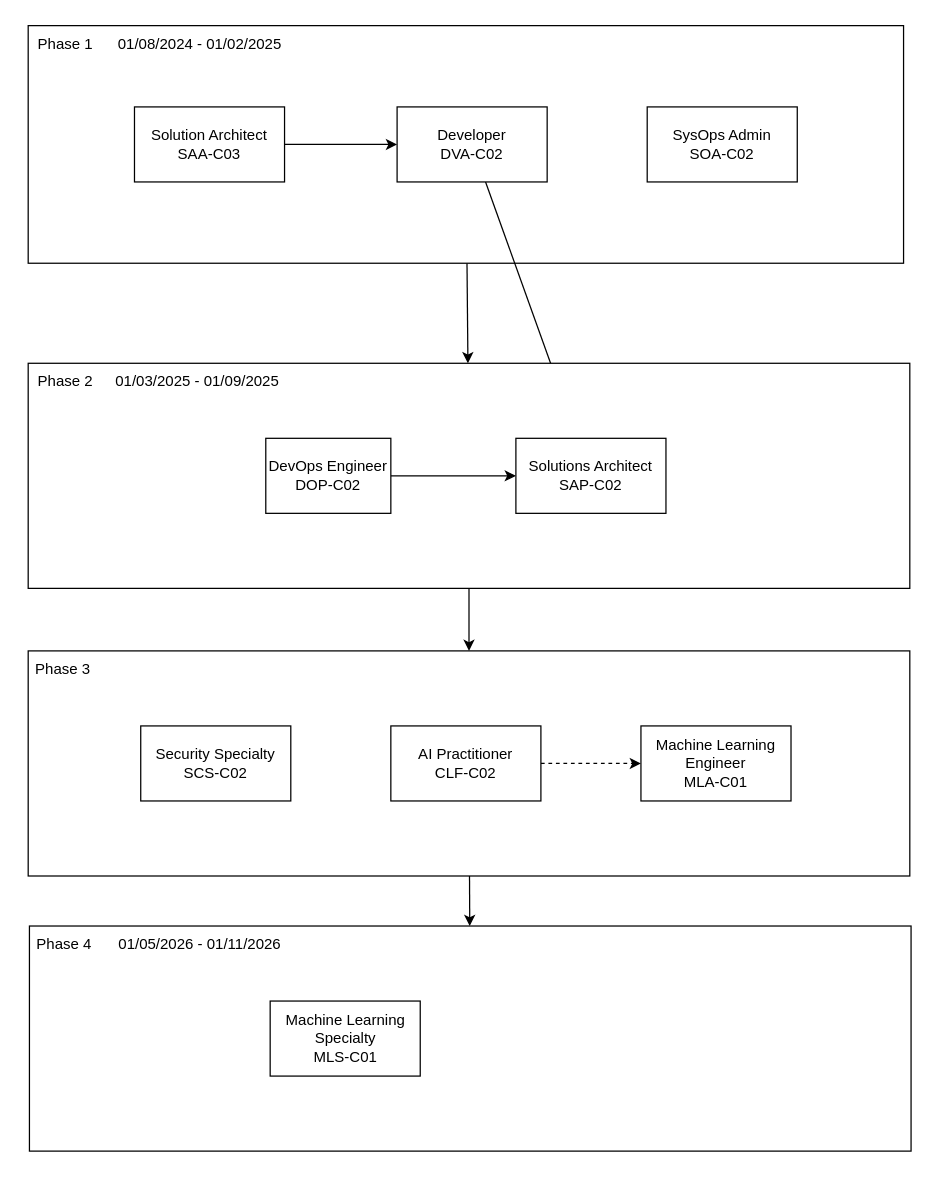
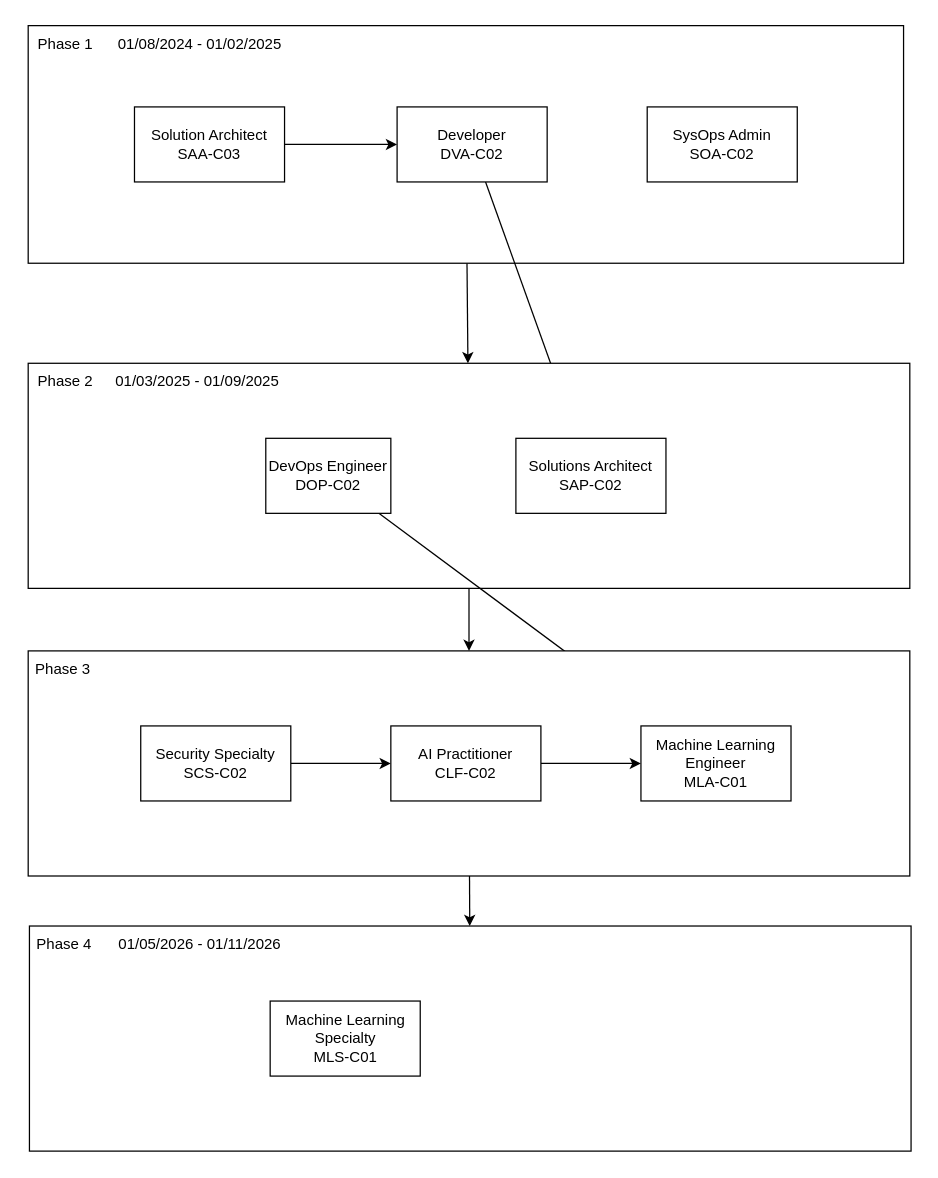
edge "DevOps Engineer DOP-C02" -> "Solutions Architect SAP-C02": now "DevOps Engineer DOP-C02" -> "Machine Learning Engineer MLA-C01"
edge "Security Specialty SCS-C02" -> "AI Practitioner CLF-C02": added
edge "AI Practitioner CLF-C02" -> "Machine Learning Engineer MLA-C01": style dashed -> solid
